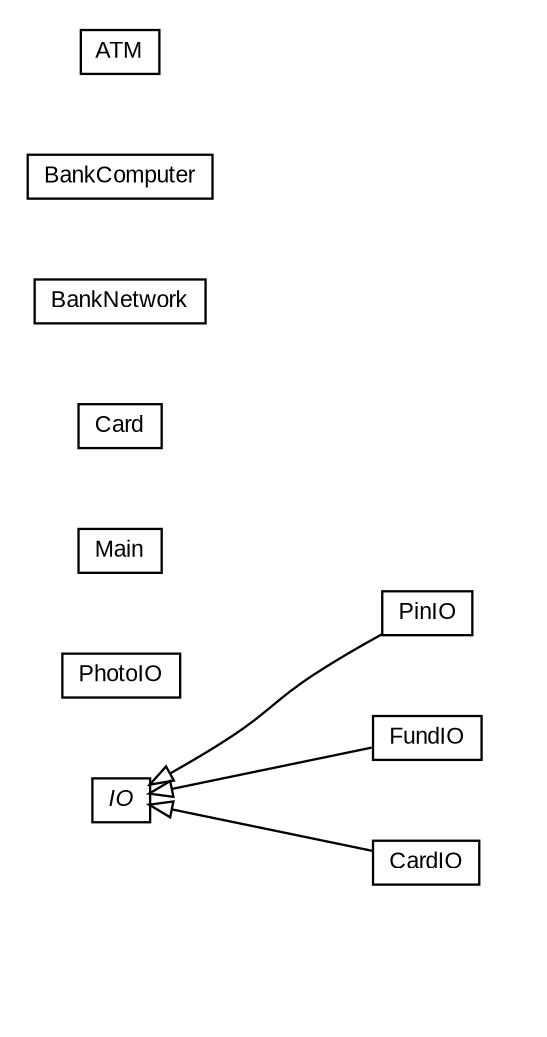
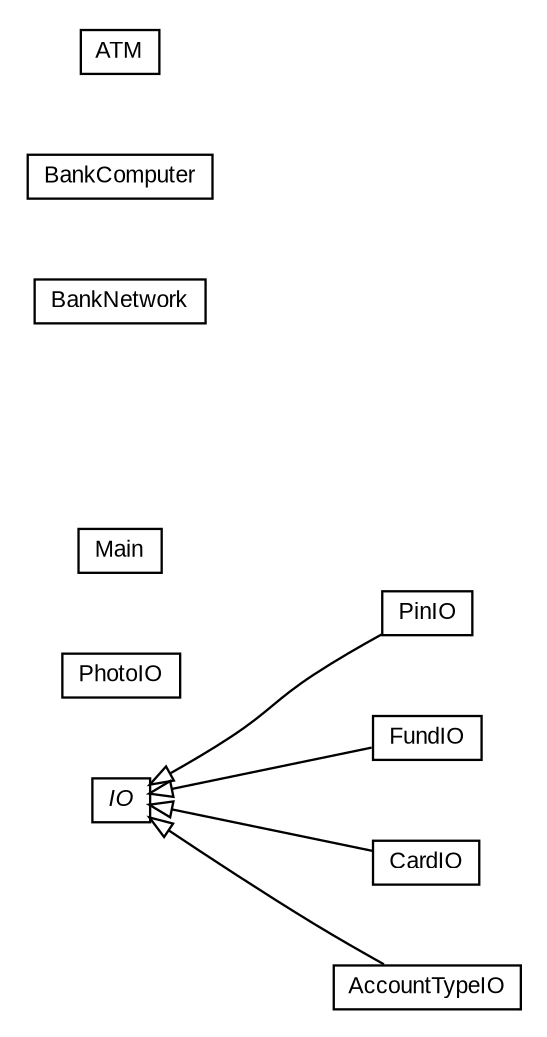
node "Card": removed
node "AccountTypeIO": added
